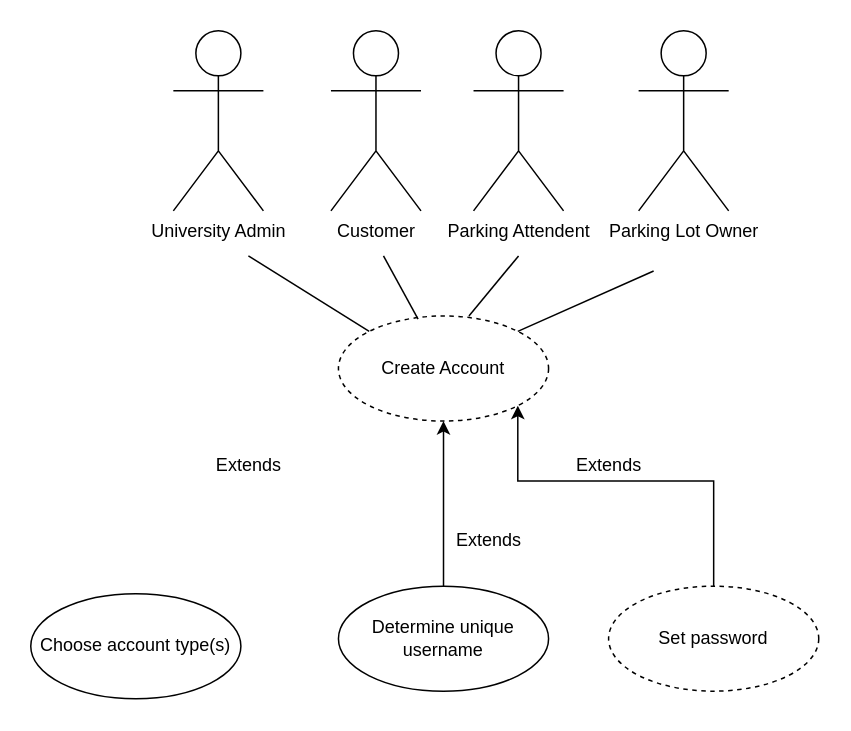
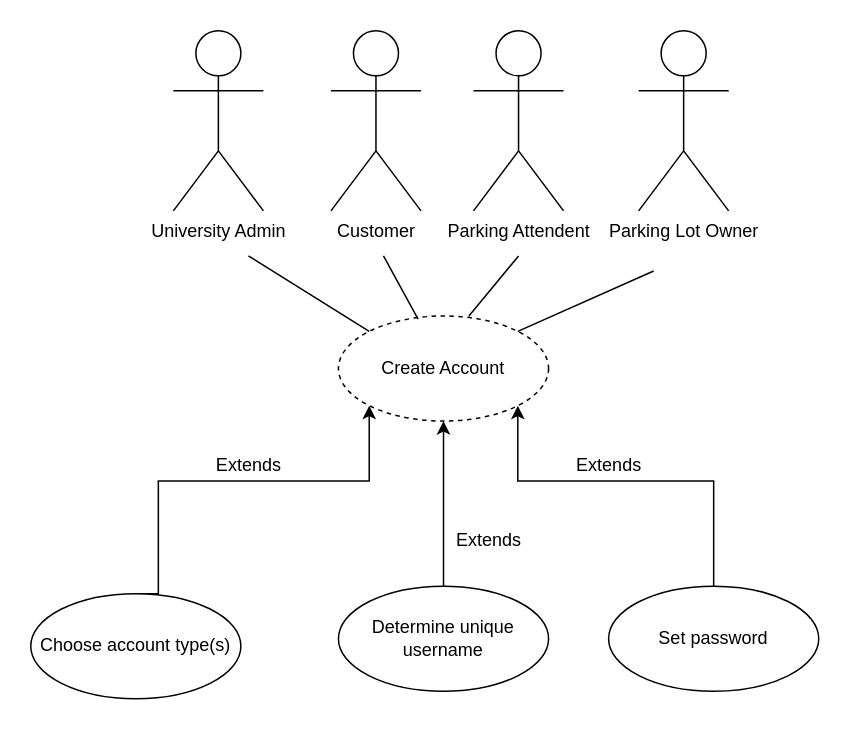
edge "Choose account type(s)" -> "Create Account": added
node "Set password": style dashed -> solid
